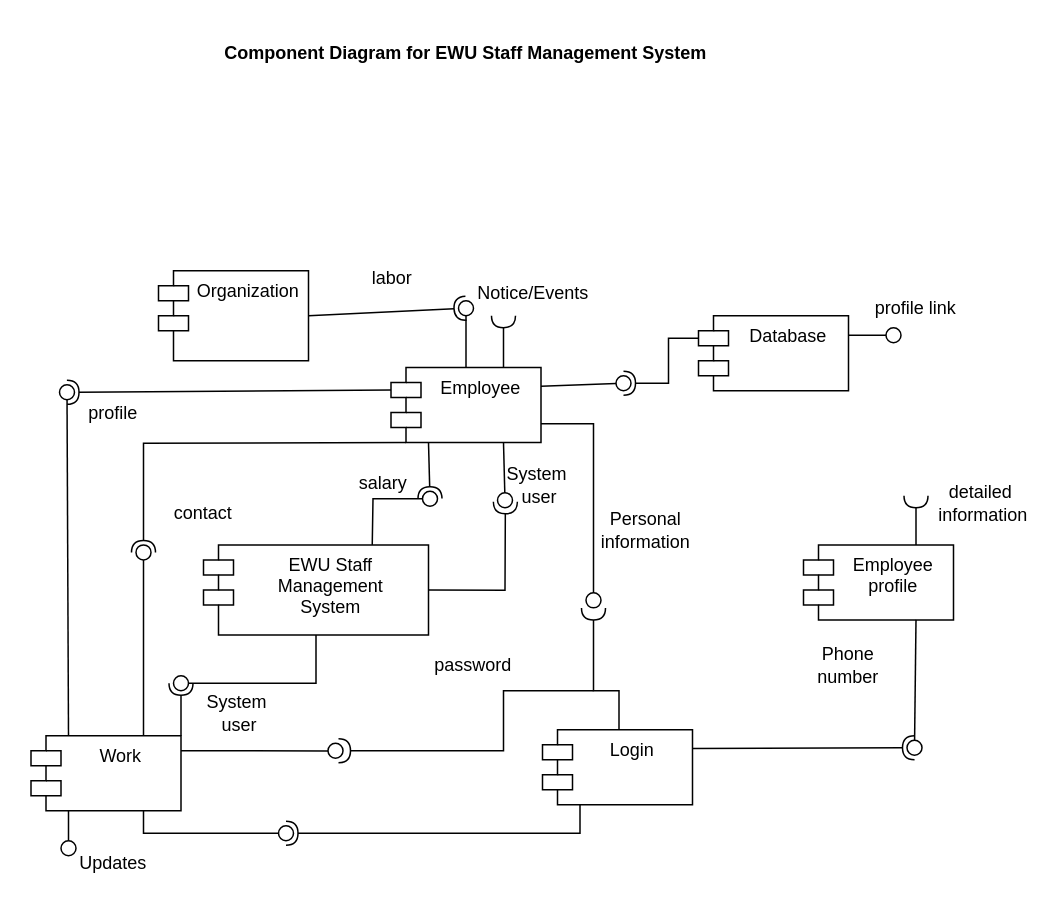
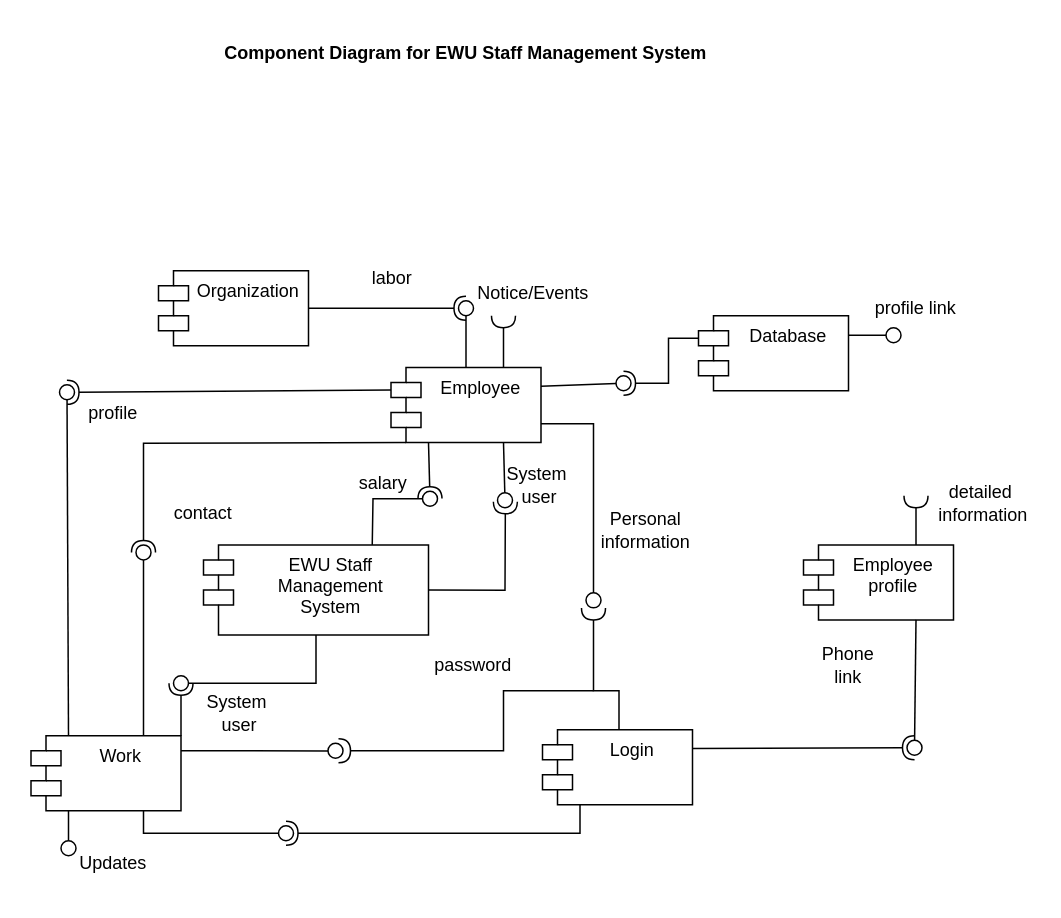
node "Organization": size 150x90 -> 150x75
node "Phone number": label "Phone number" -> "Phone link"
